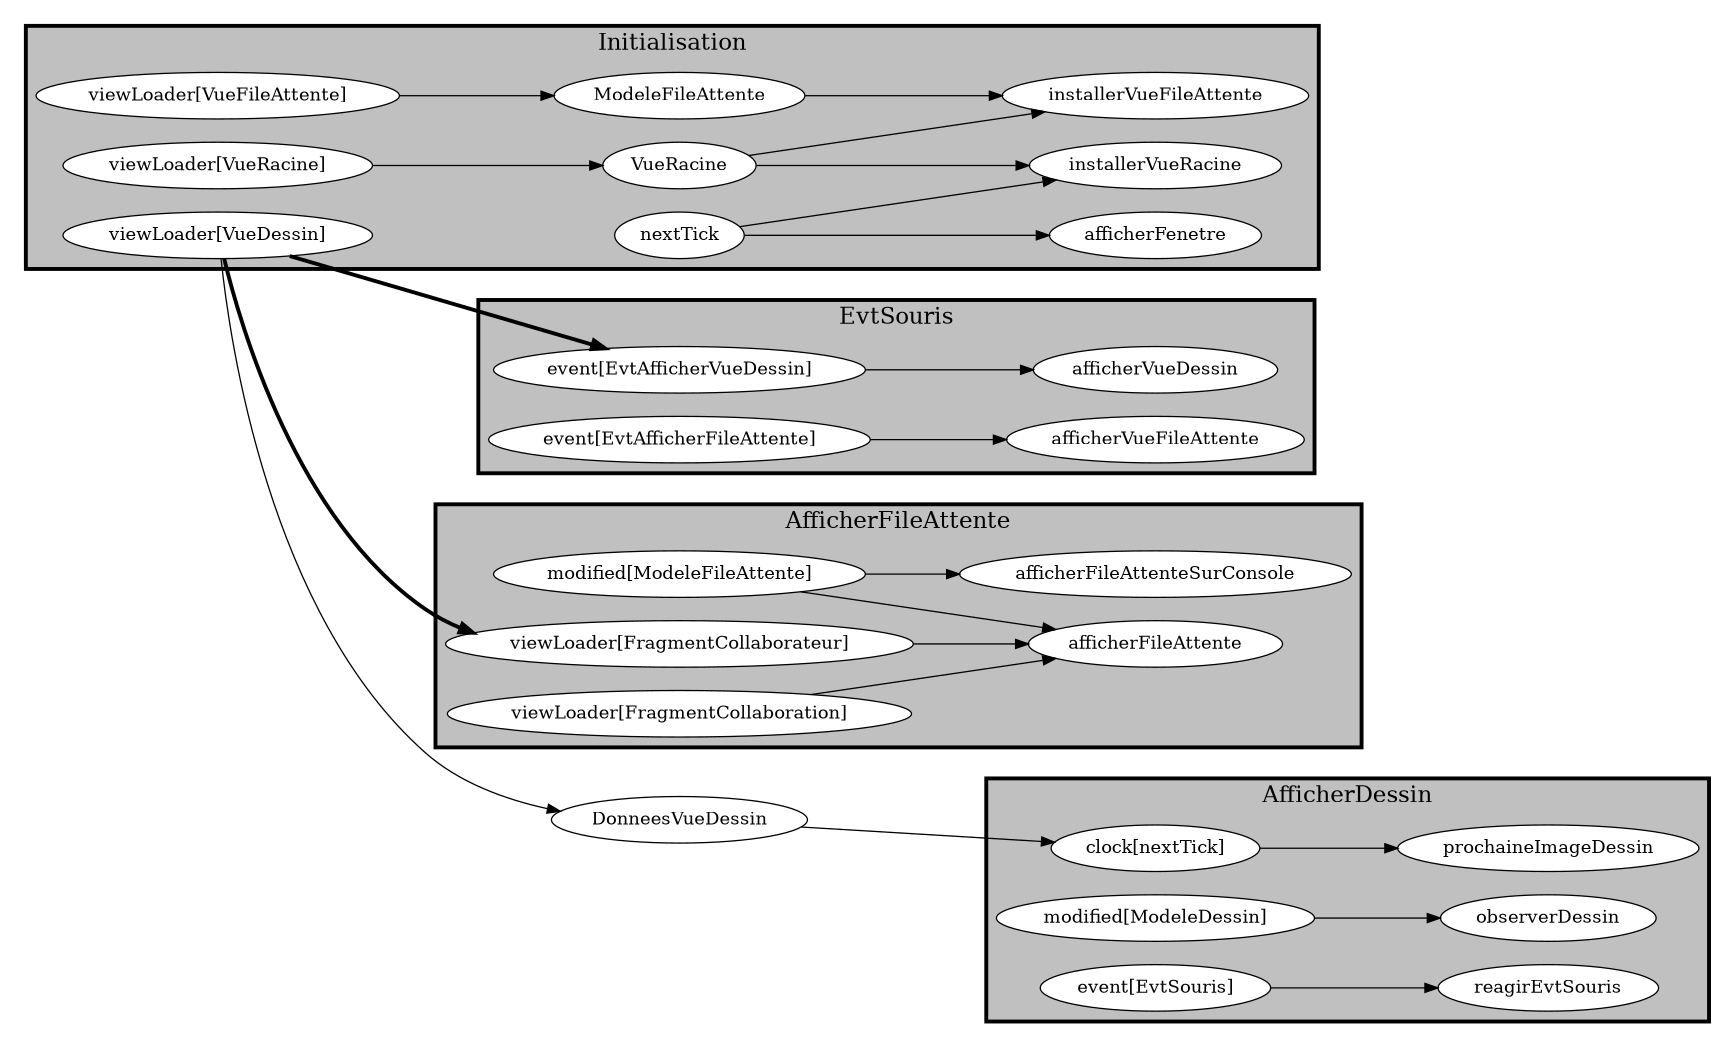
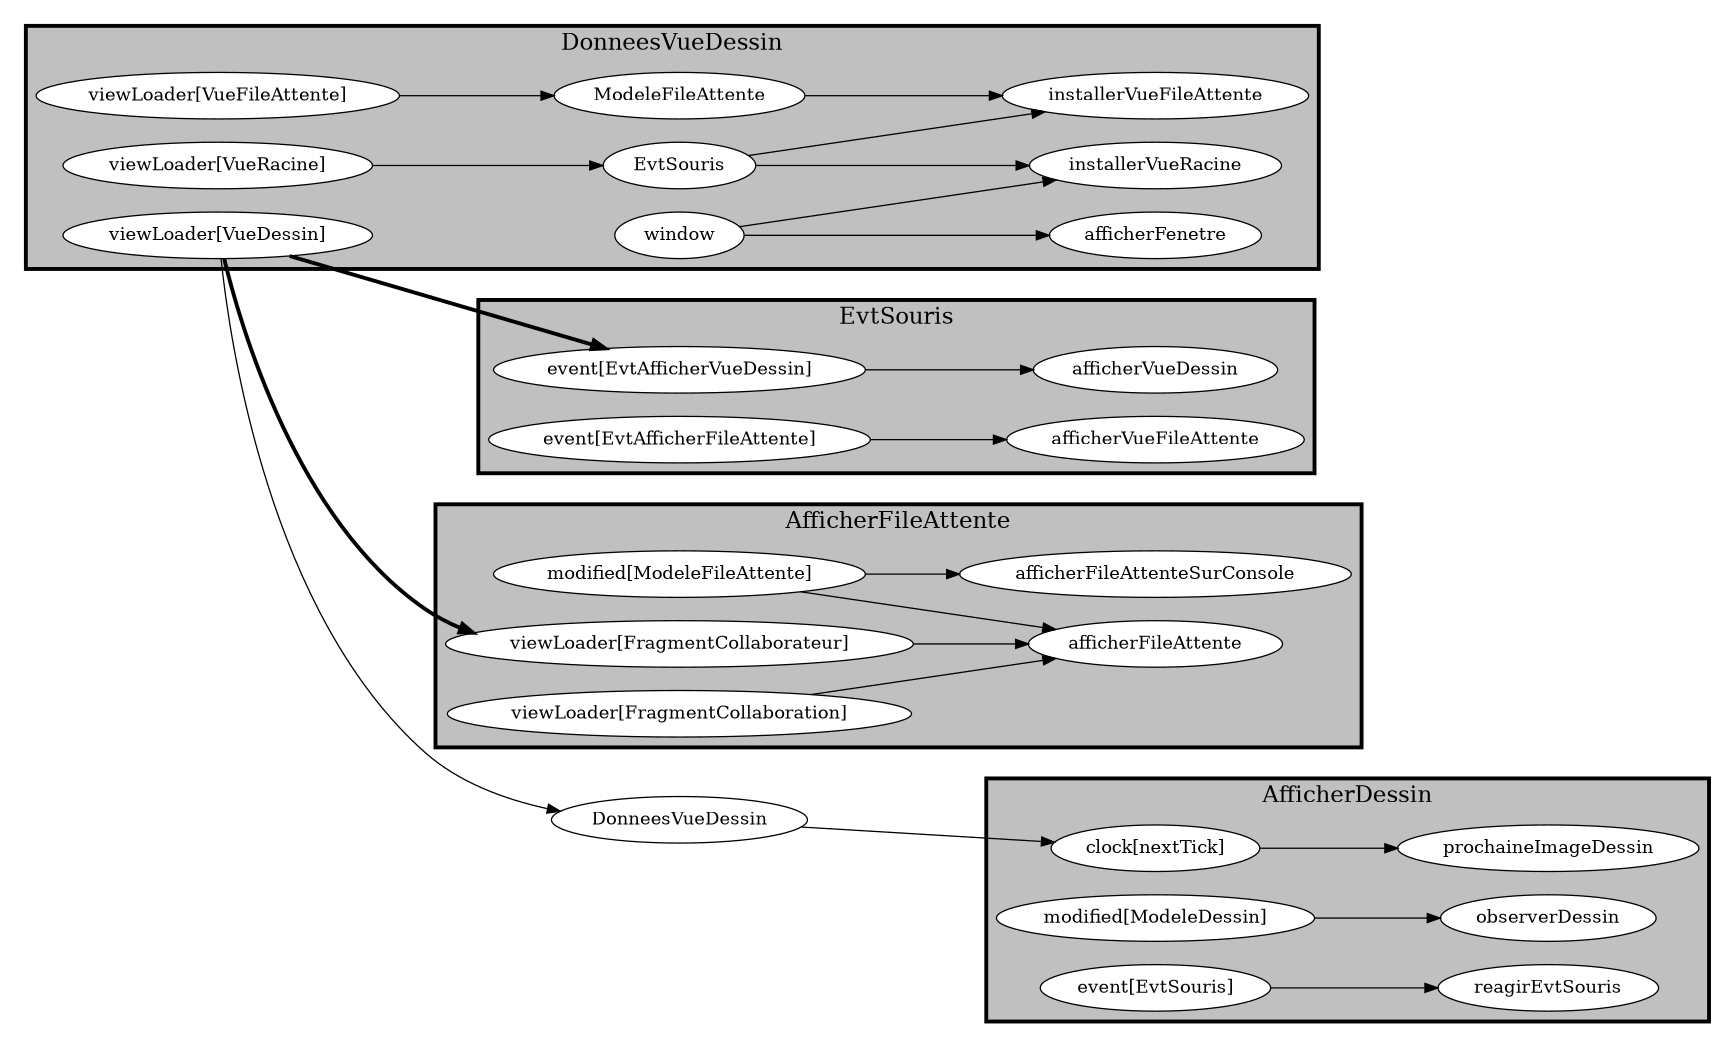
cluster "Initialisation": label "Initialisation" -> "DonneesVueDessin"
node "VueRacine": label "VueRacine" -> "EvtSouris"
node "nextTick": label "nextTick" -> "window"
